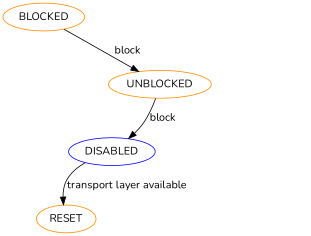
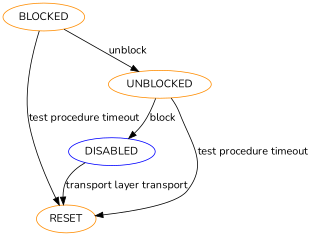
edge "BLOCKED" -> "UNBLOCKED": label "block" -> "unblock"
edge "BLOCKED" -> "RESET": added, label "test procedure timeout"
edge "DISABLED" -> "RESET": label "transport layer available" -> "transport layer transport"
edge "UNBLOCKED" -> "RESET": added, label "test procedure timeout"
